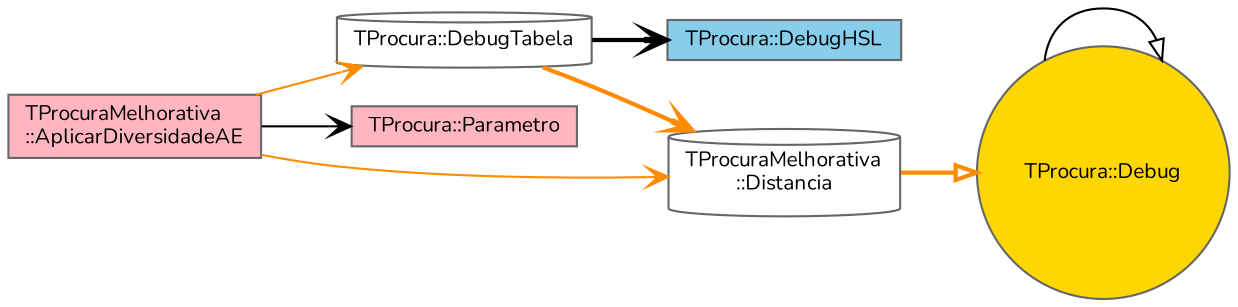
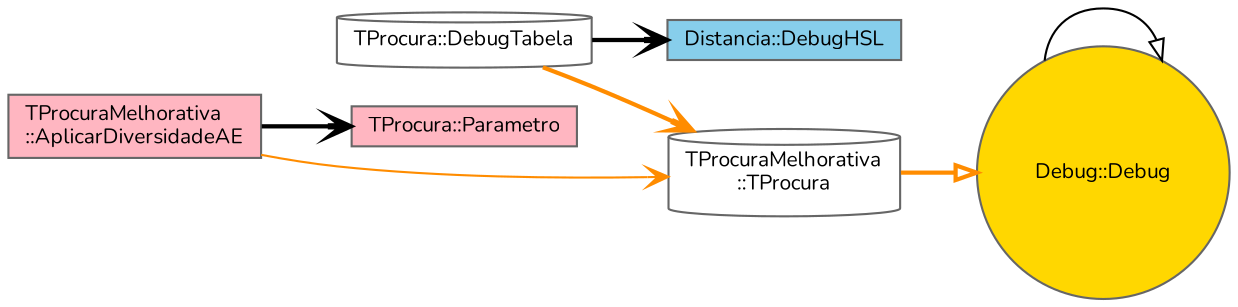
node "TProcura::DebugHSL": label "TProcura::DebugHSL" -> "Distancia::DebugHSL"
edge "TProcuraMelhorativa ::AplicarDiversidadeAE" -> "TProcura::DebugTabela": removed
edge "TProcuraMelhorativa ::AplicarDiversidadeAE" -> "TProcura::Parametro": style solid -> bold
node "TProcuraMelhorativa ::Distancia": label "TProcuraMelhorativa ::Distancia" -> "TProcuraMelhorativa ::TProcura"
node "TProcura::Debug": label "TProcura::Debug" -> "Debug::Debug"
